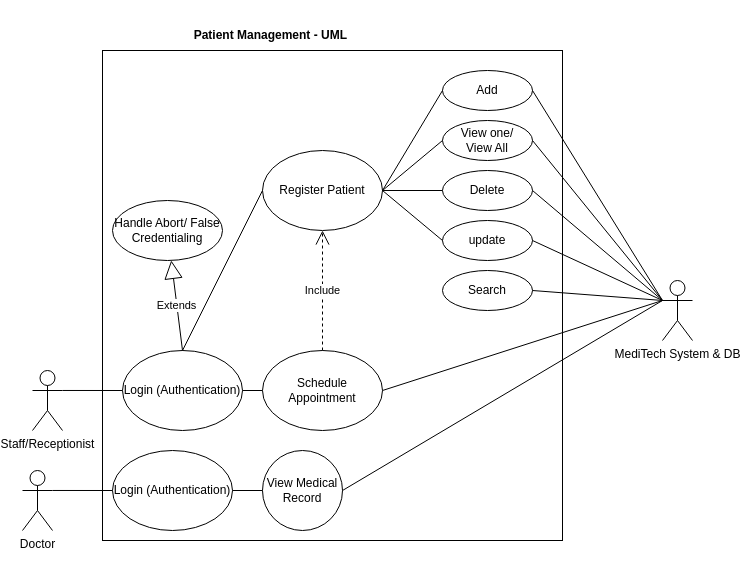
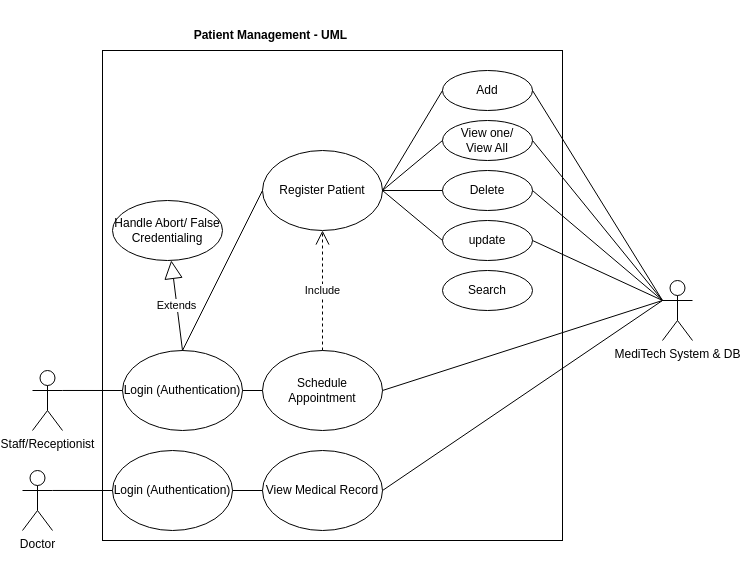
edge "Search" -- "MediTech System & DB": removed
node "View Medical Record": size 80x80 -> 120x80
